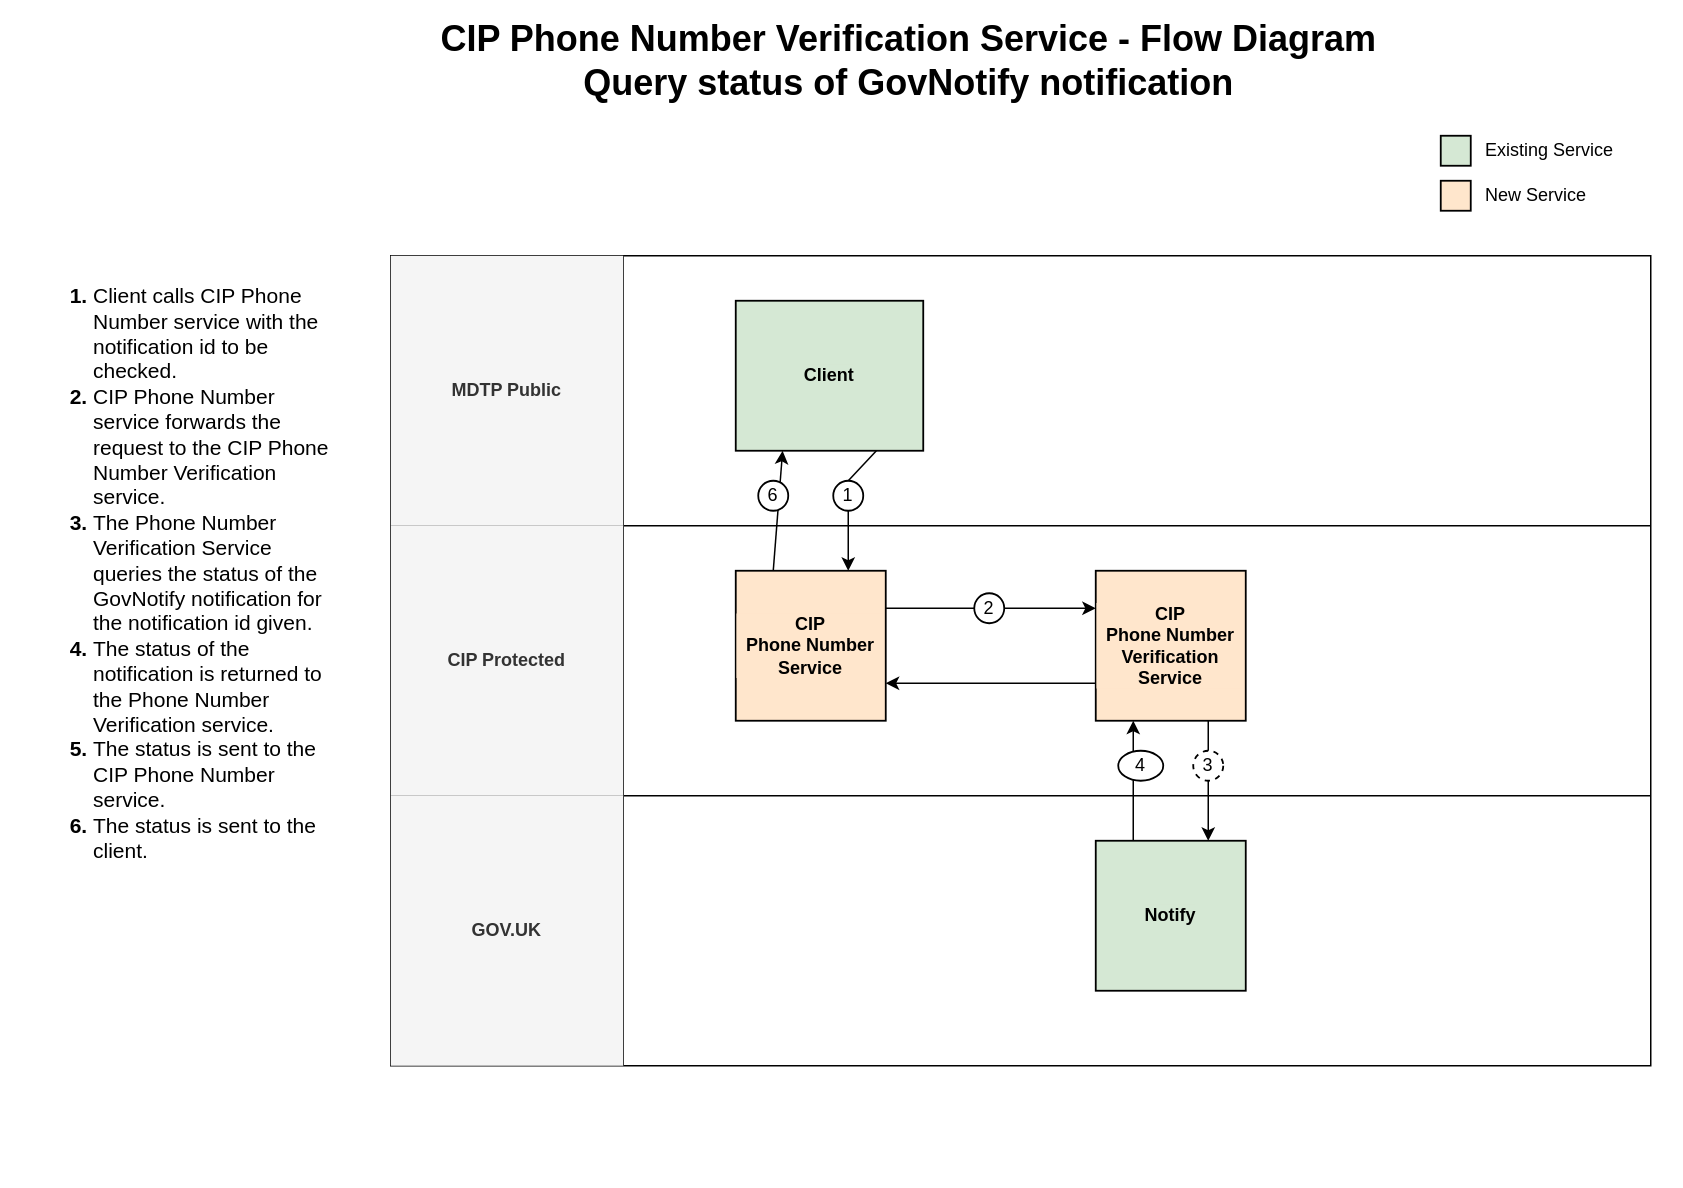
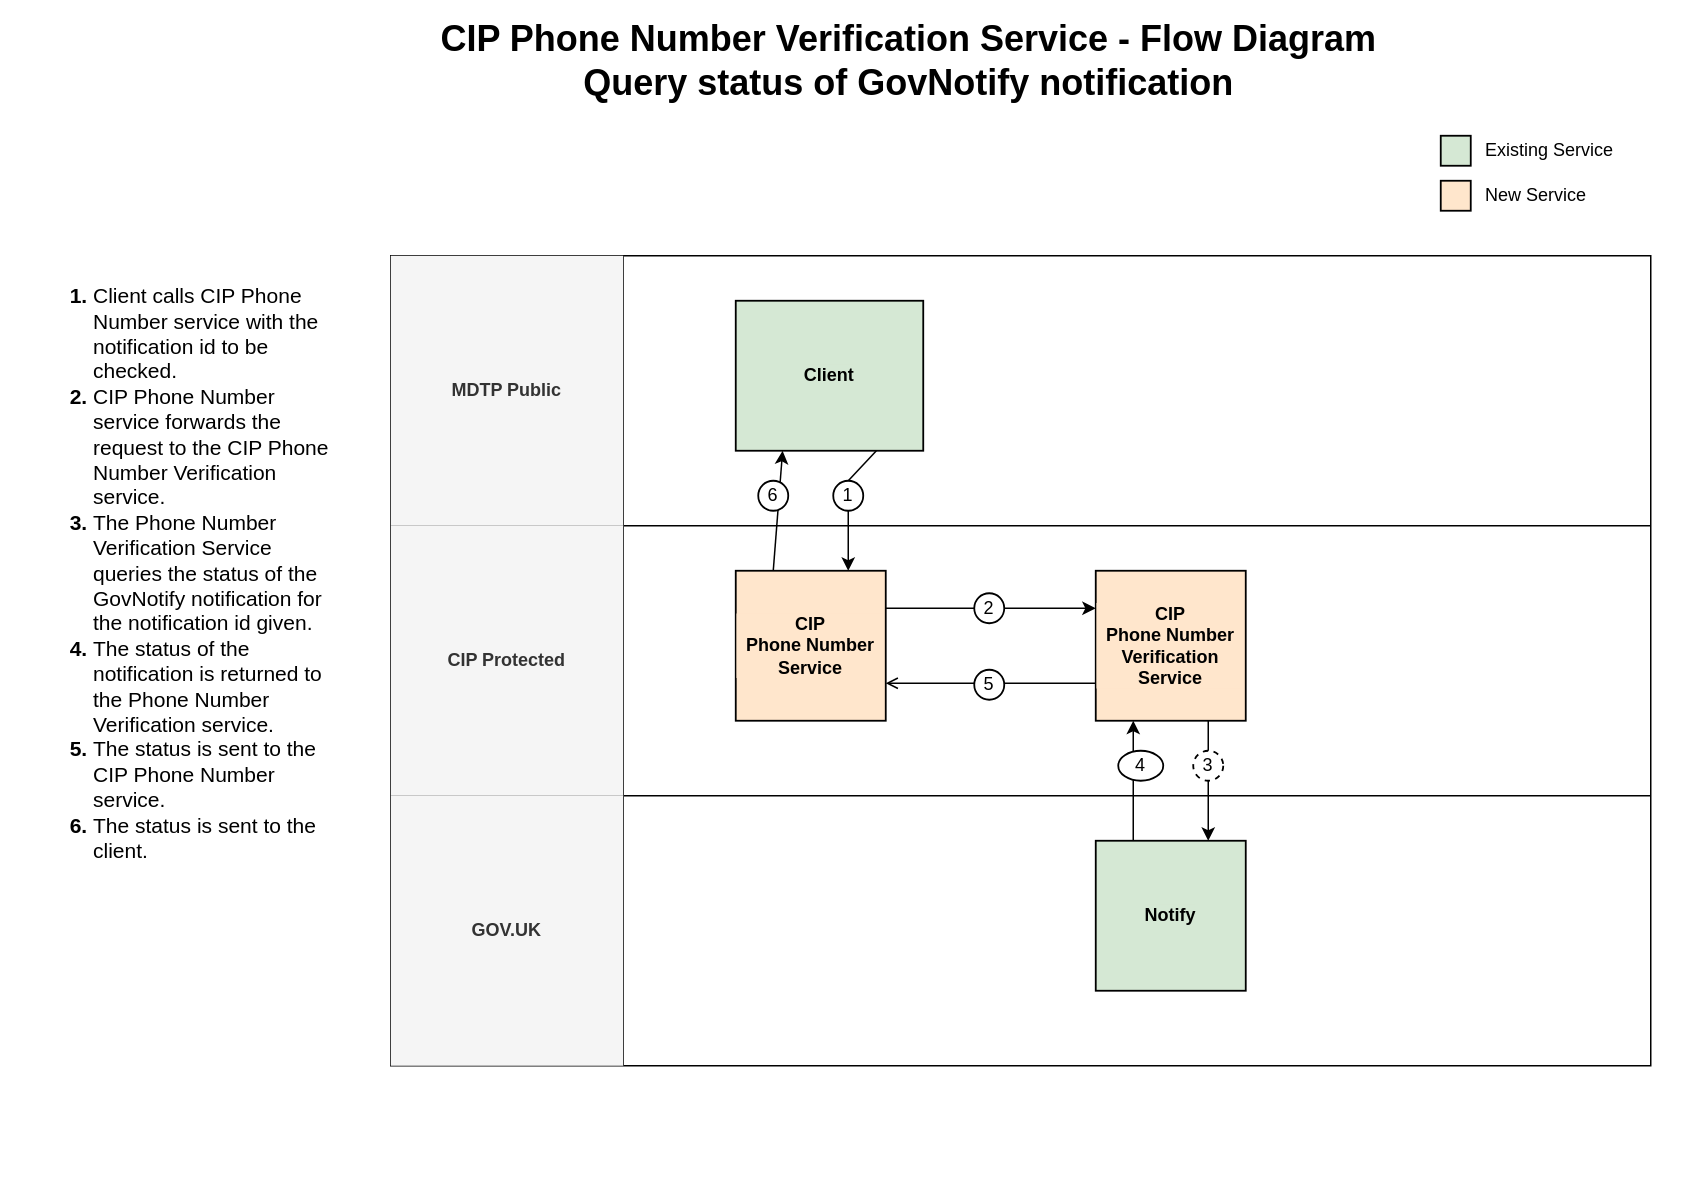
edge "CIP Phone Number Verification Service" -> "CIP Phone Number Service": arrowhead classic -> open
node "5": added
